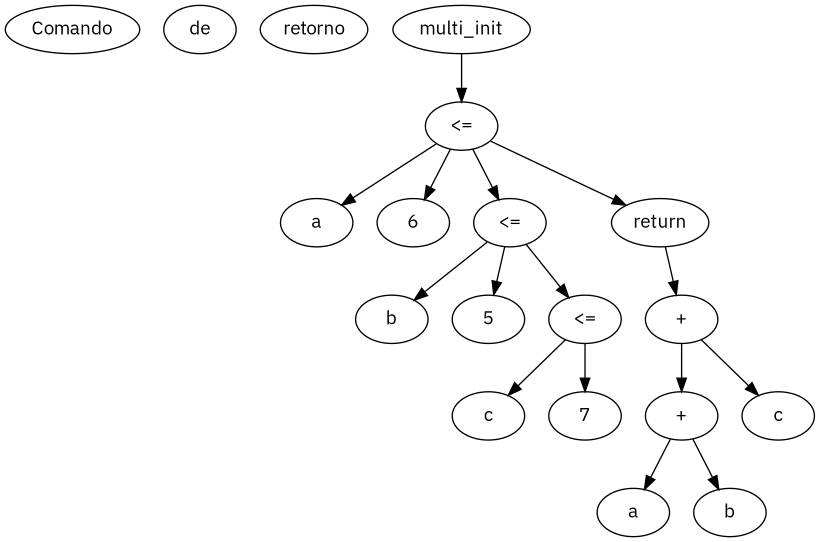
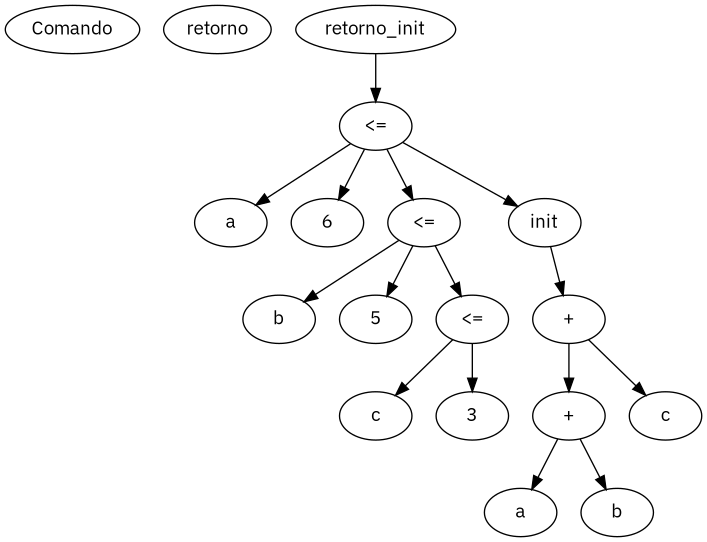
node "de": removed
node "multi_init": label "multi_init" -> "retorno_init"
node "return": label "return" -> "init"
node "7": label "7" -> "3"
